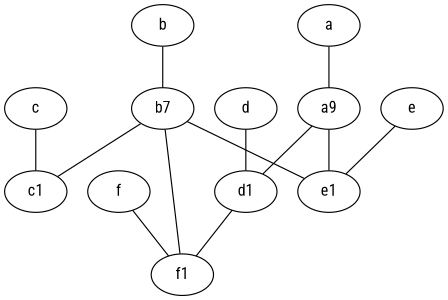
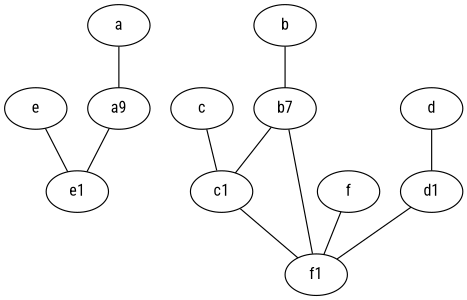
edge "b7" -- "e1": removed
edge "a9" -- "d1": removed
edge "c1" -- "f1": added
